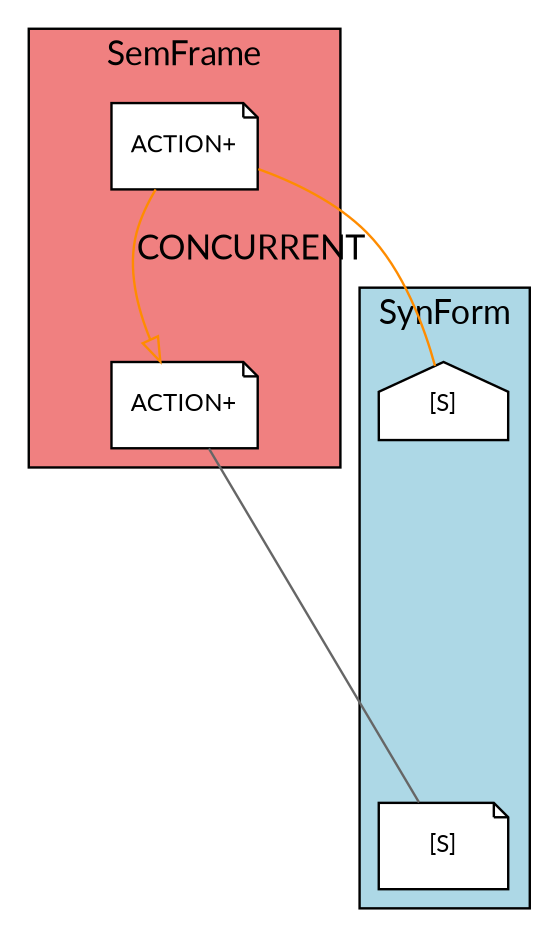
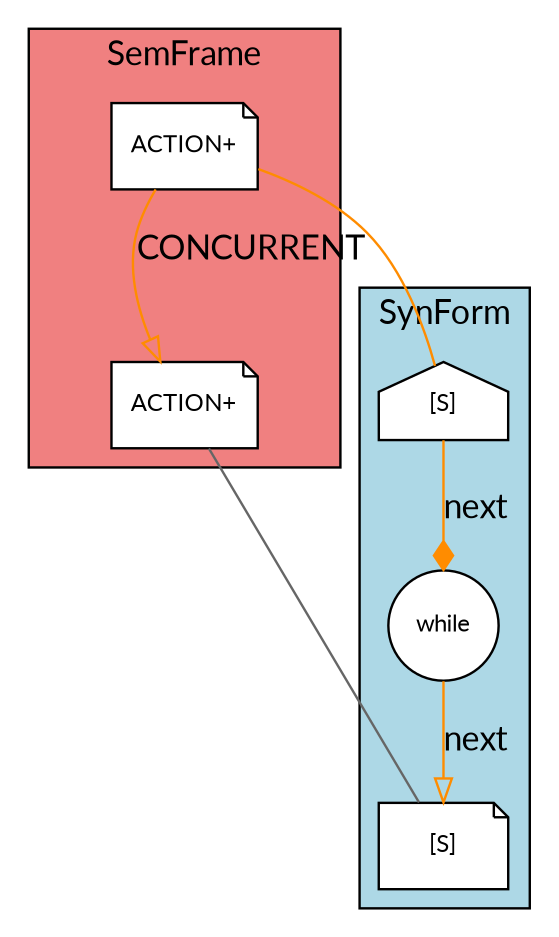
node "while": added
